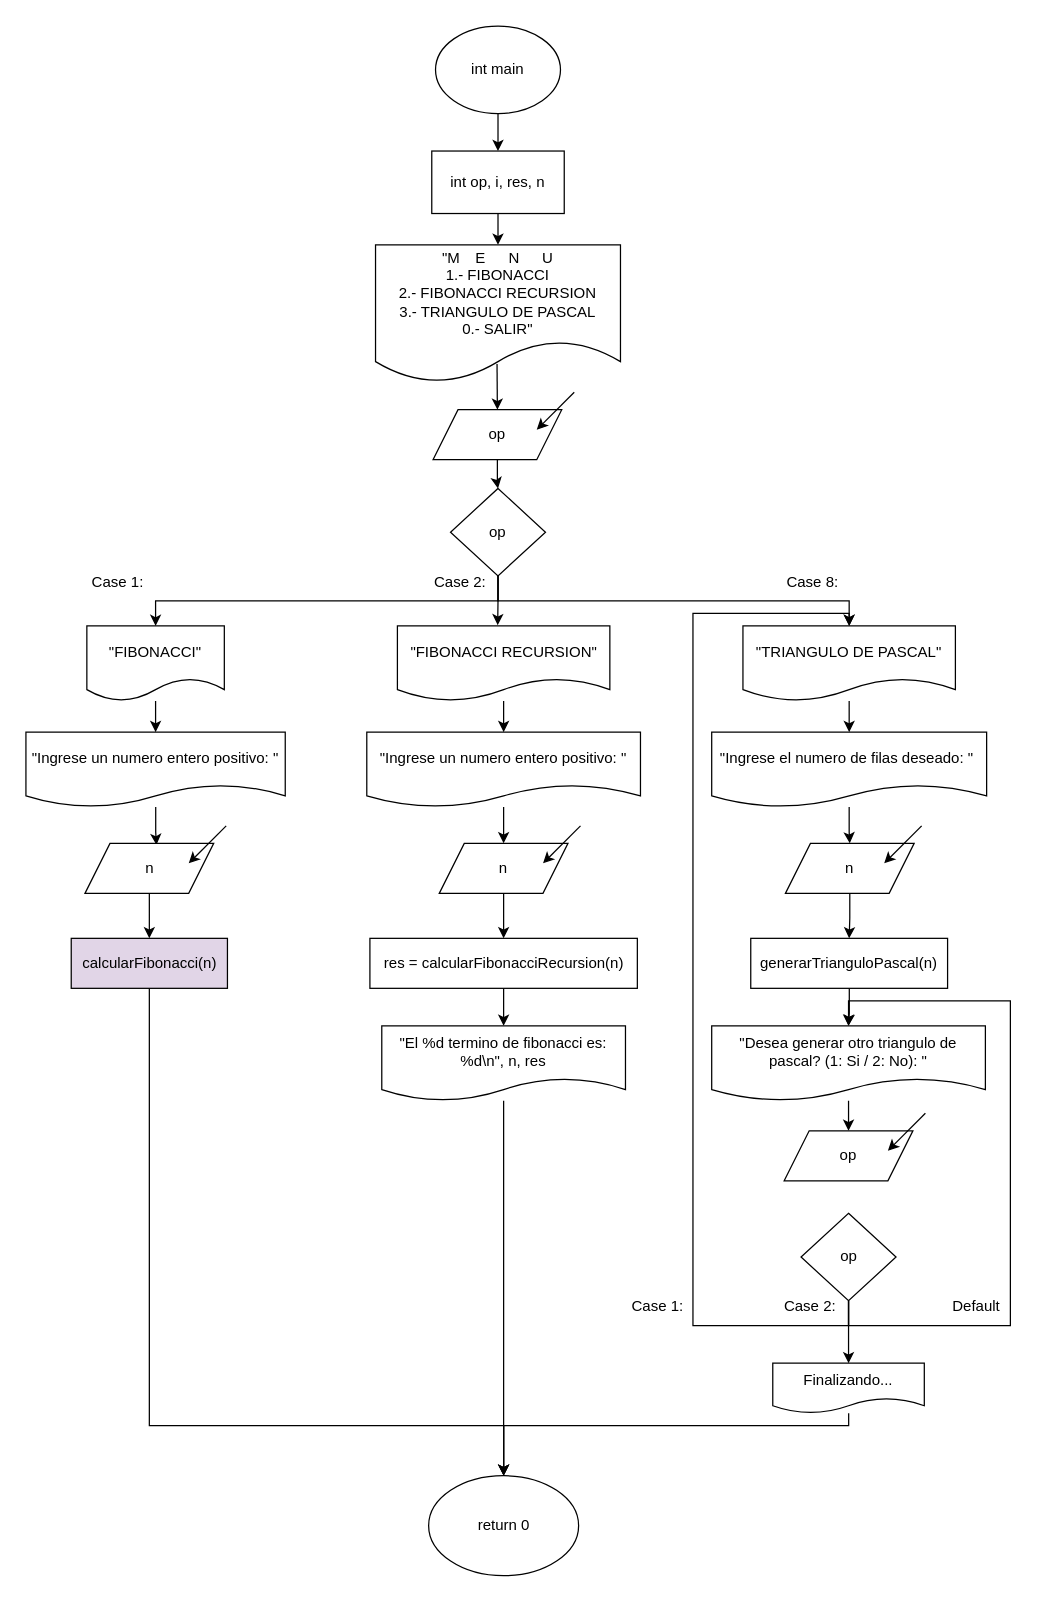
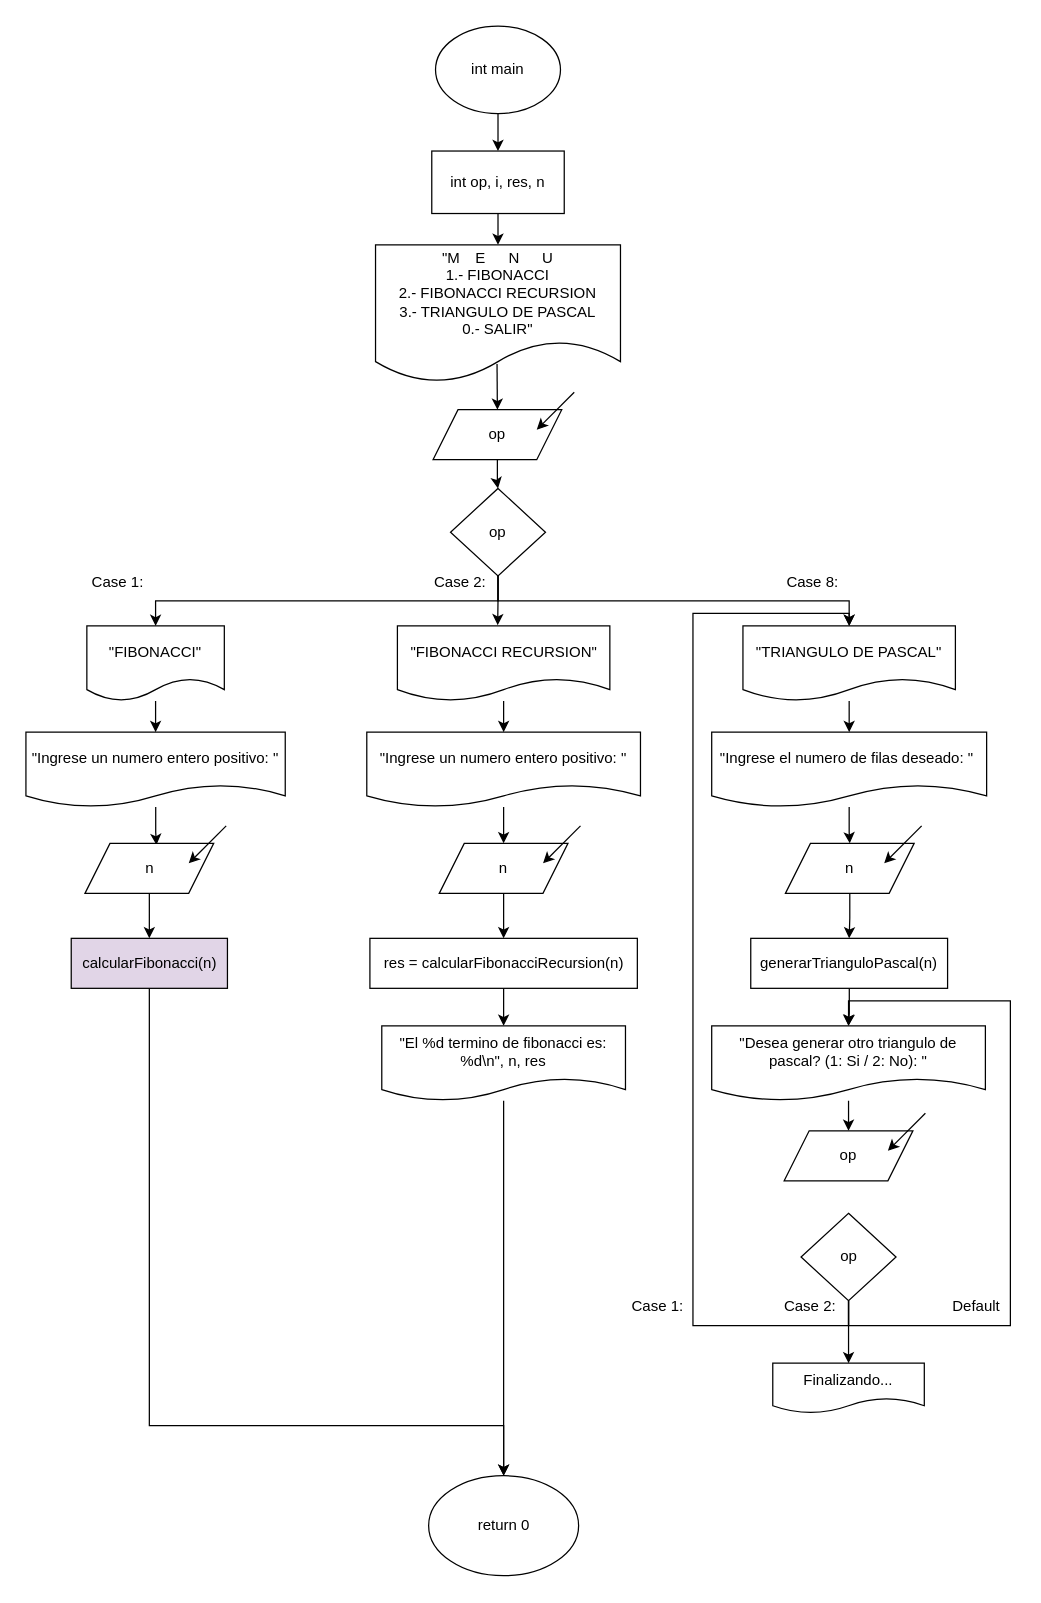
edge "Finalizando..." -> "return 0": removed
